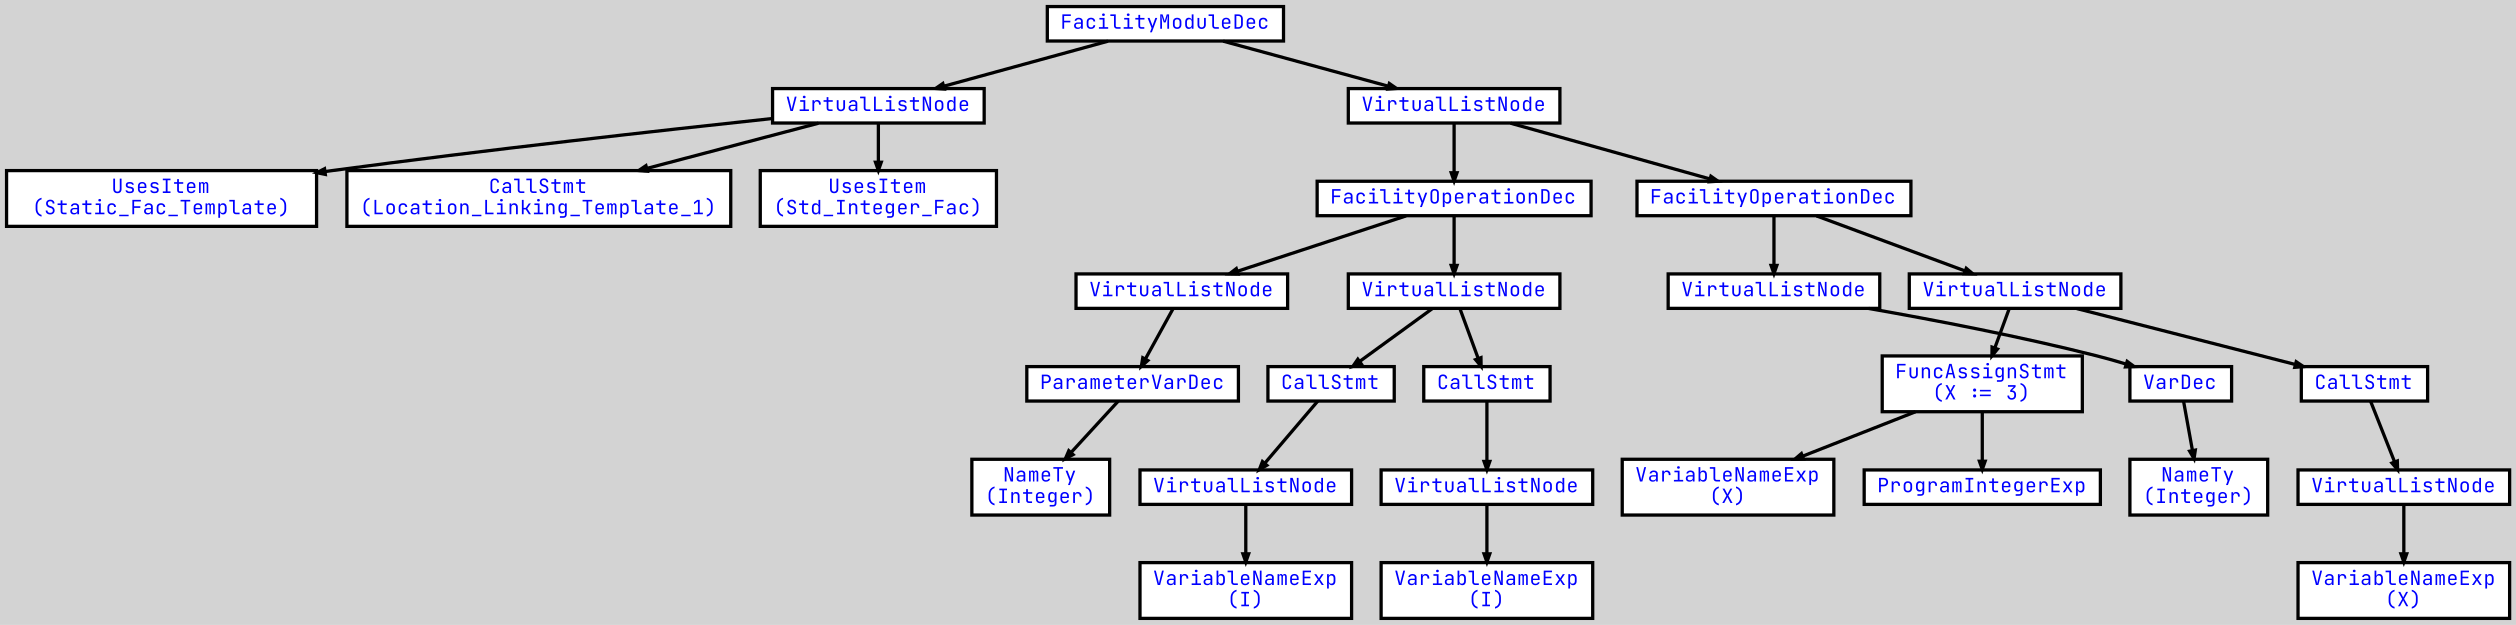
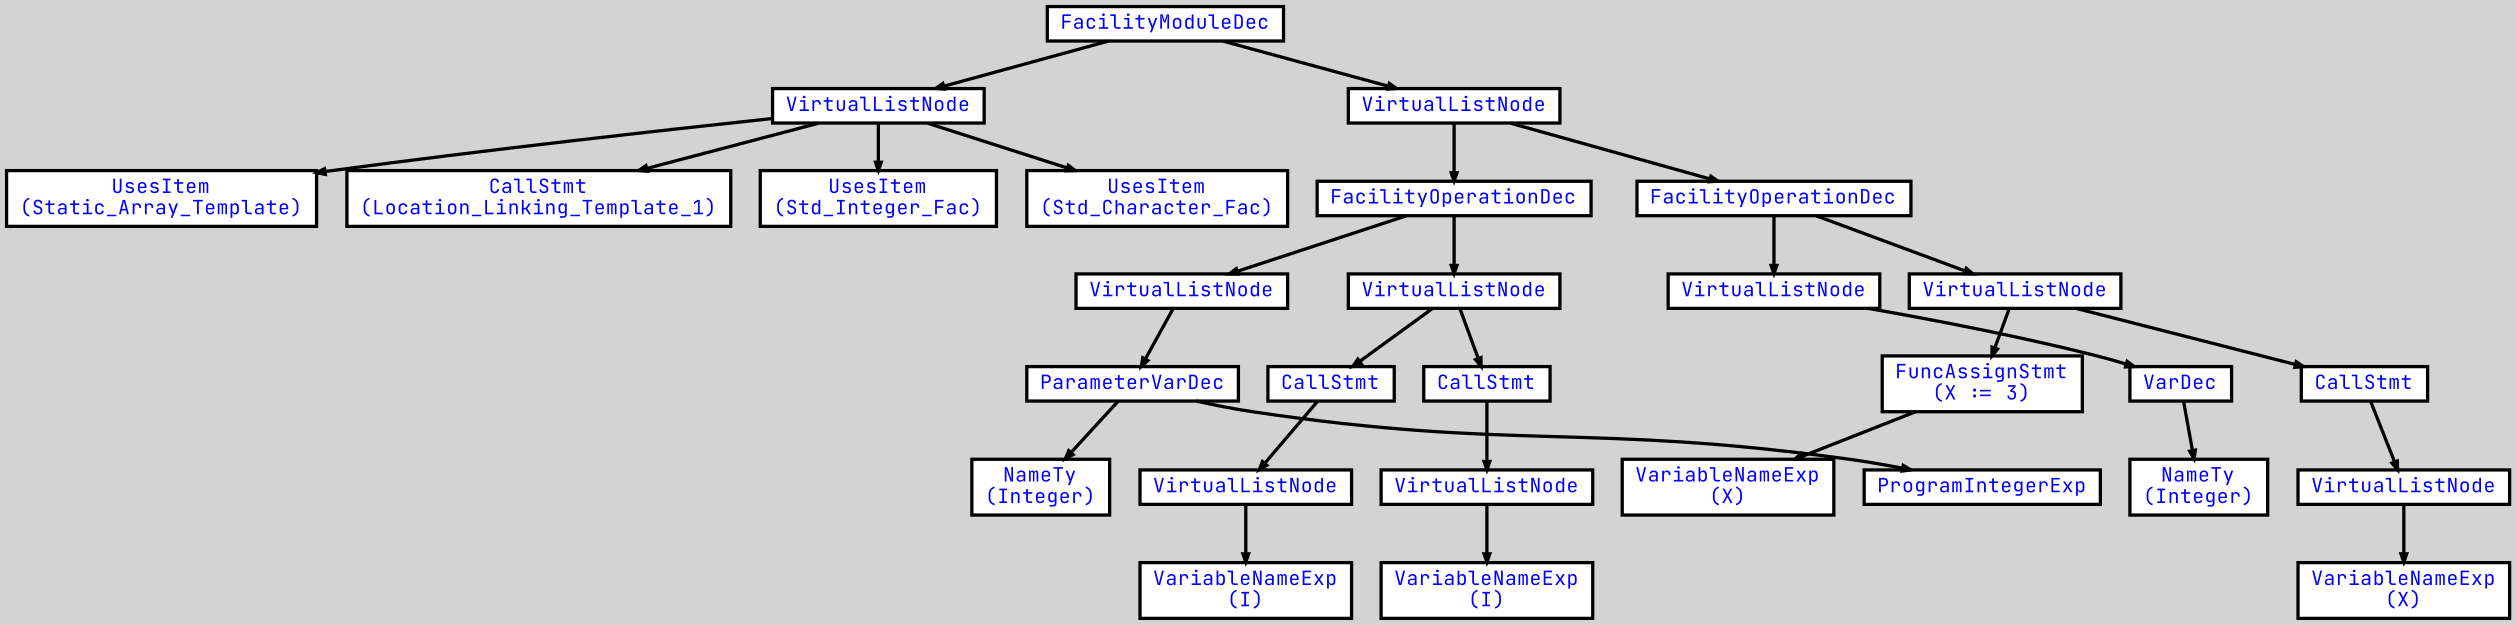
node "UsesItem (Static_Fac_Template)": label "UsesItem (Static_Fac_Template)" -> "UsesItem (Static_Array_Template)"
node "UsesItem (Std_Character_Fac)": added
edge "FuncAssignStmt (X := 3)" -> "ProgramIntegerExp": now "ParameterVarDec" -> "ProgramIntegerExp"
